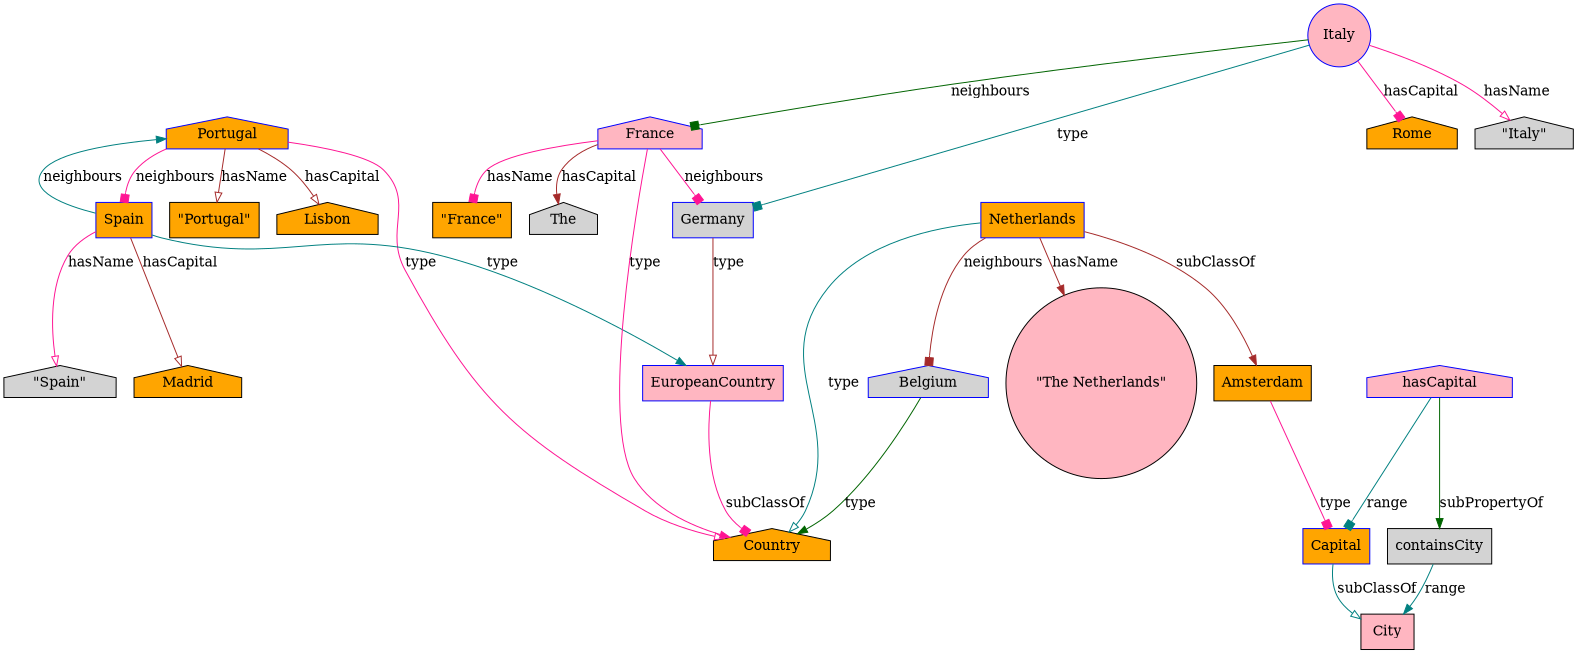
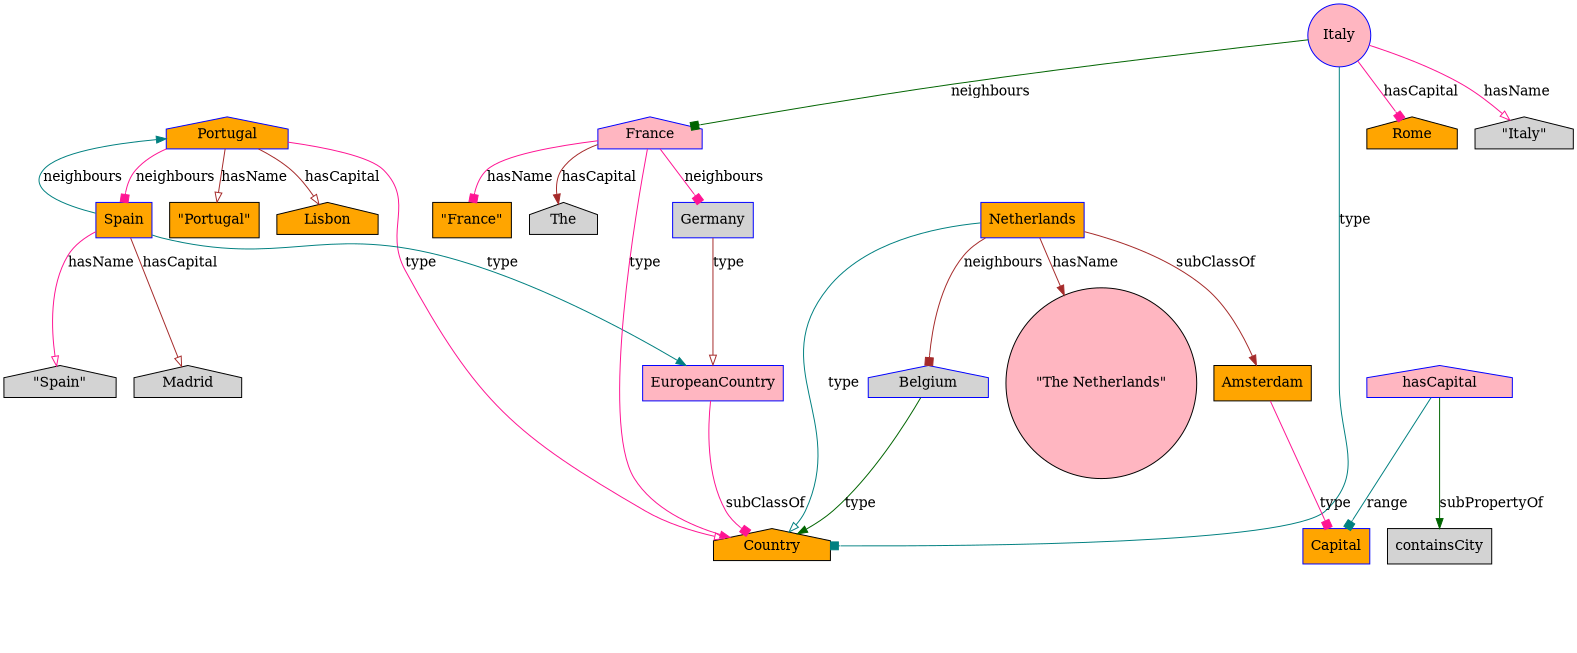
edge "Italy" -> "Germany": now "Italy" -> "Country"
node "Madrid": fillcolor orange -> lightgrey
node "City": removed
